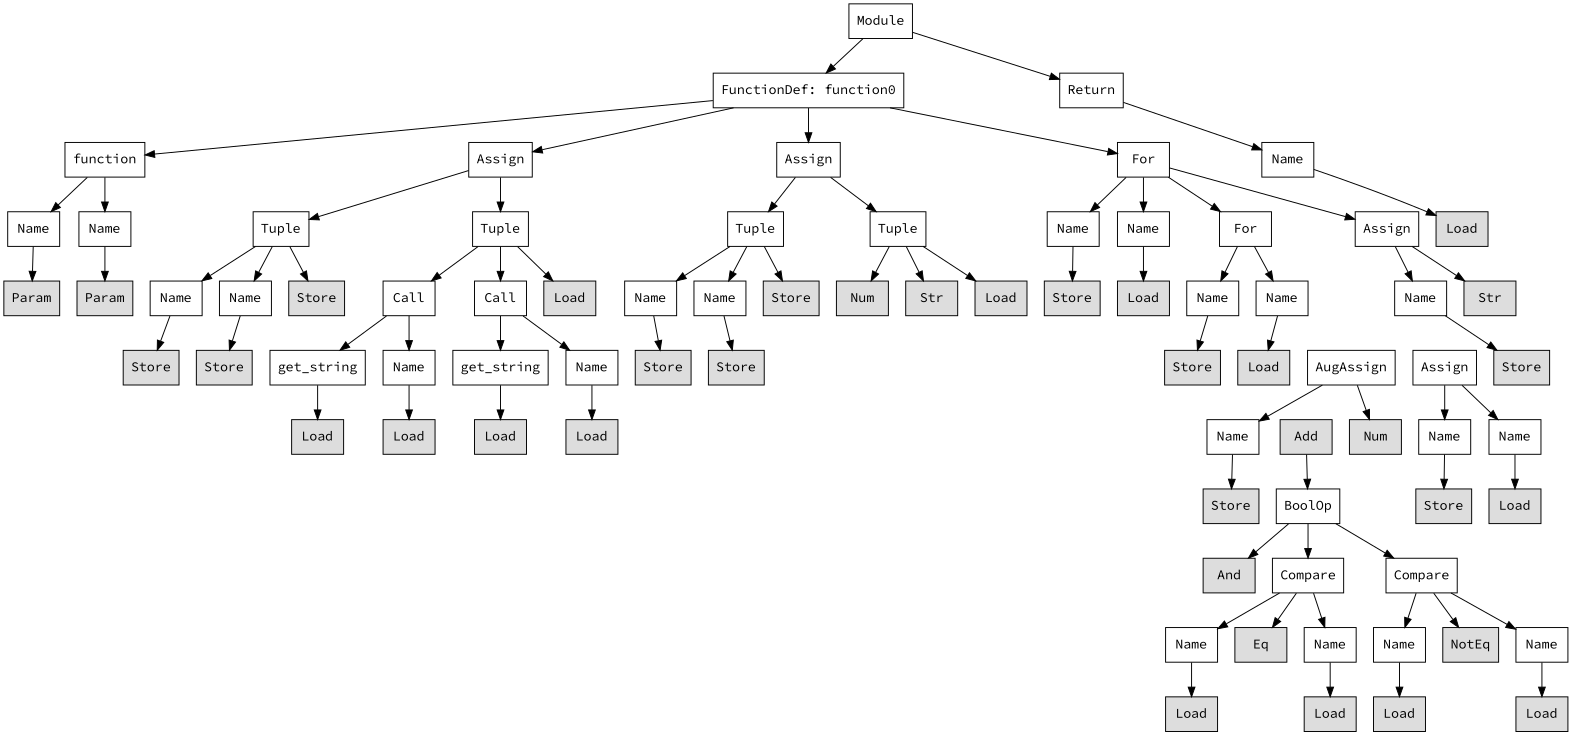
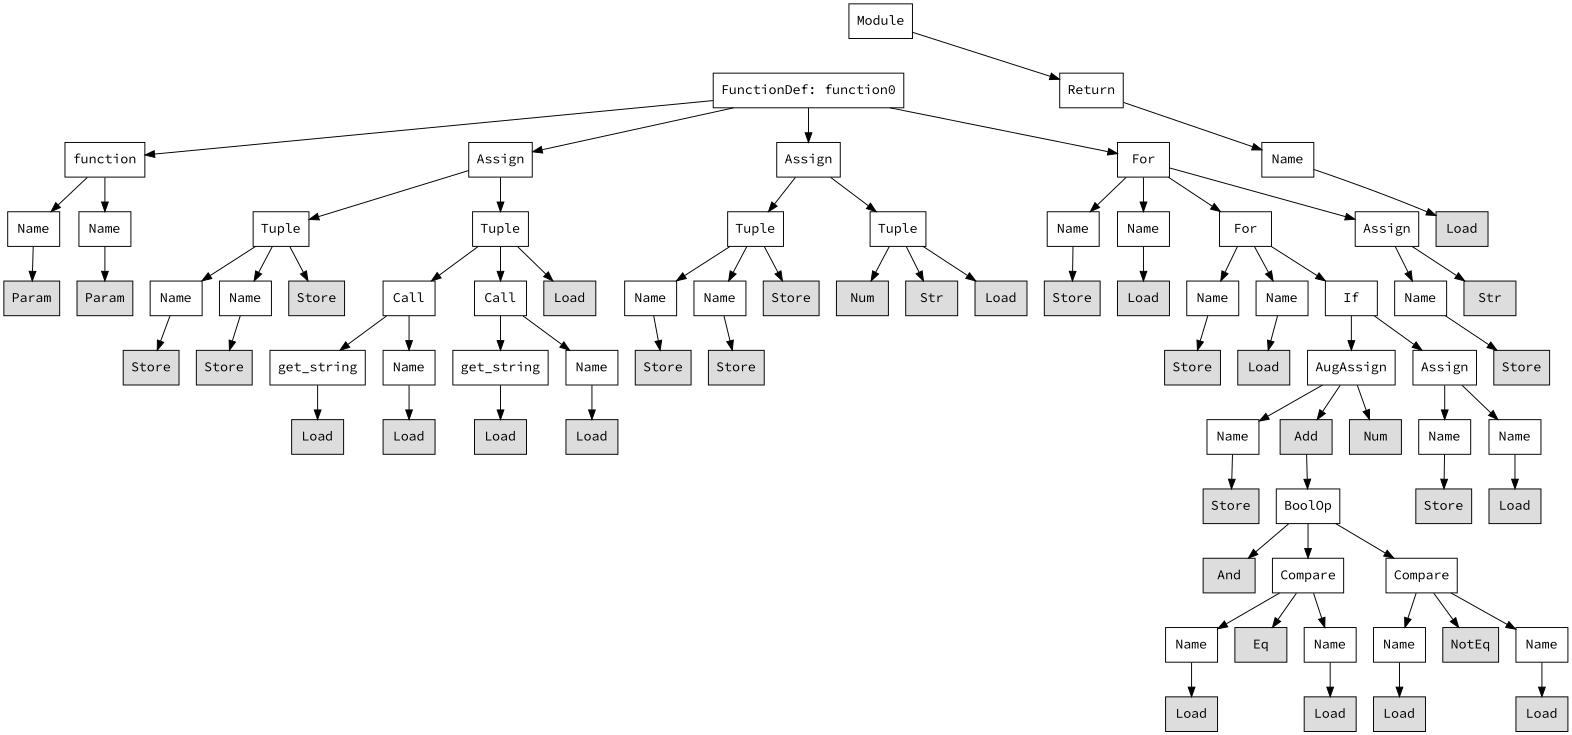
edge "Module" -> "FunctionDef: function0": removed
node "If": added
edge "AugAssign" -> "Add": added
